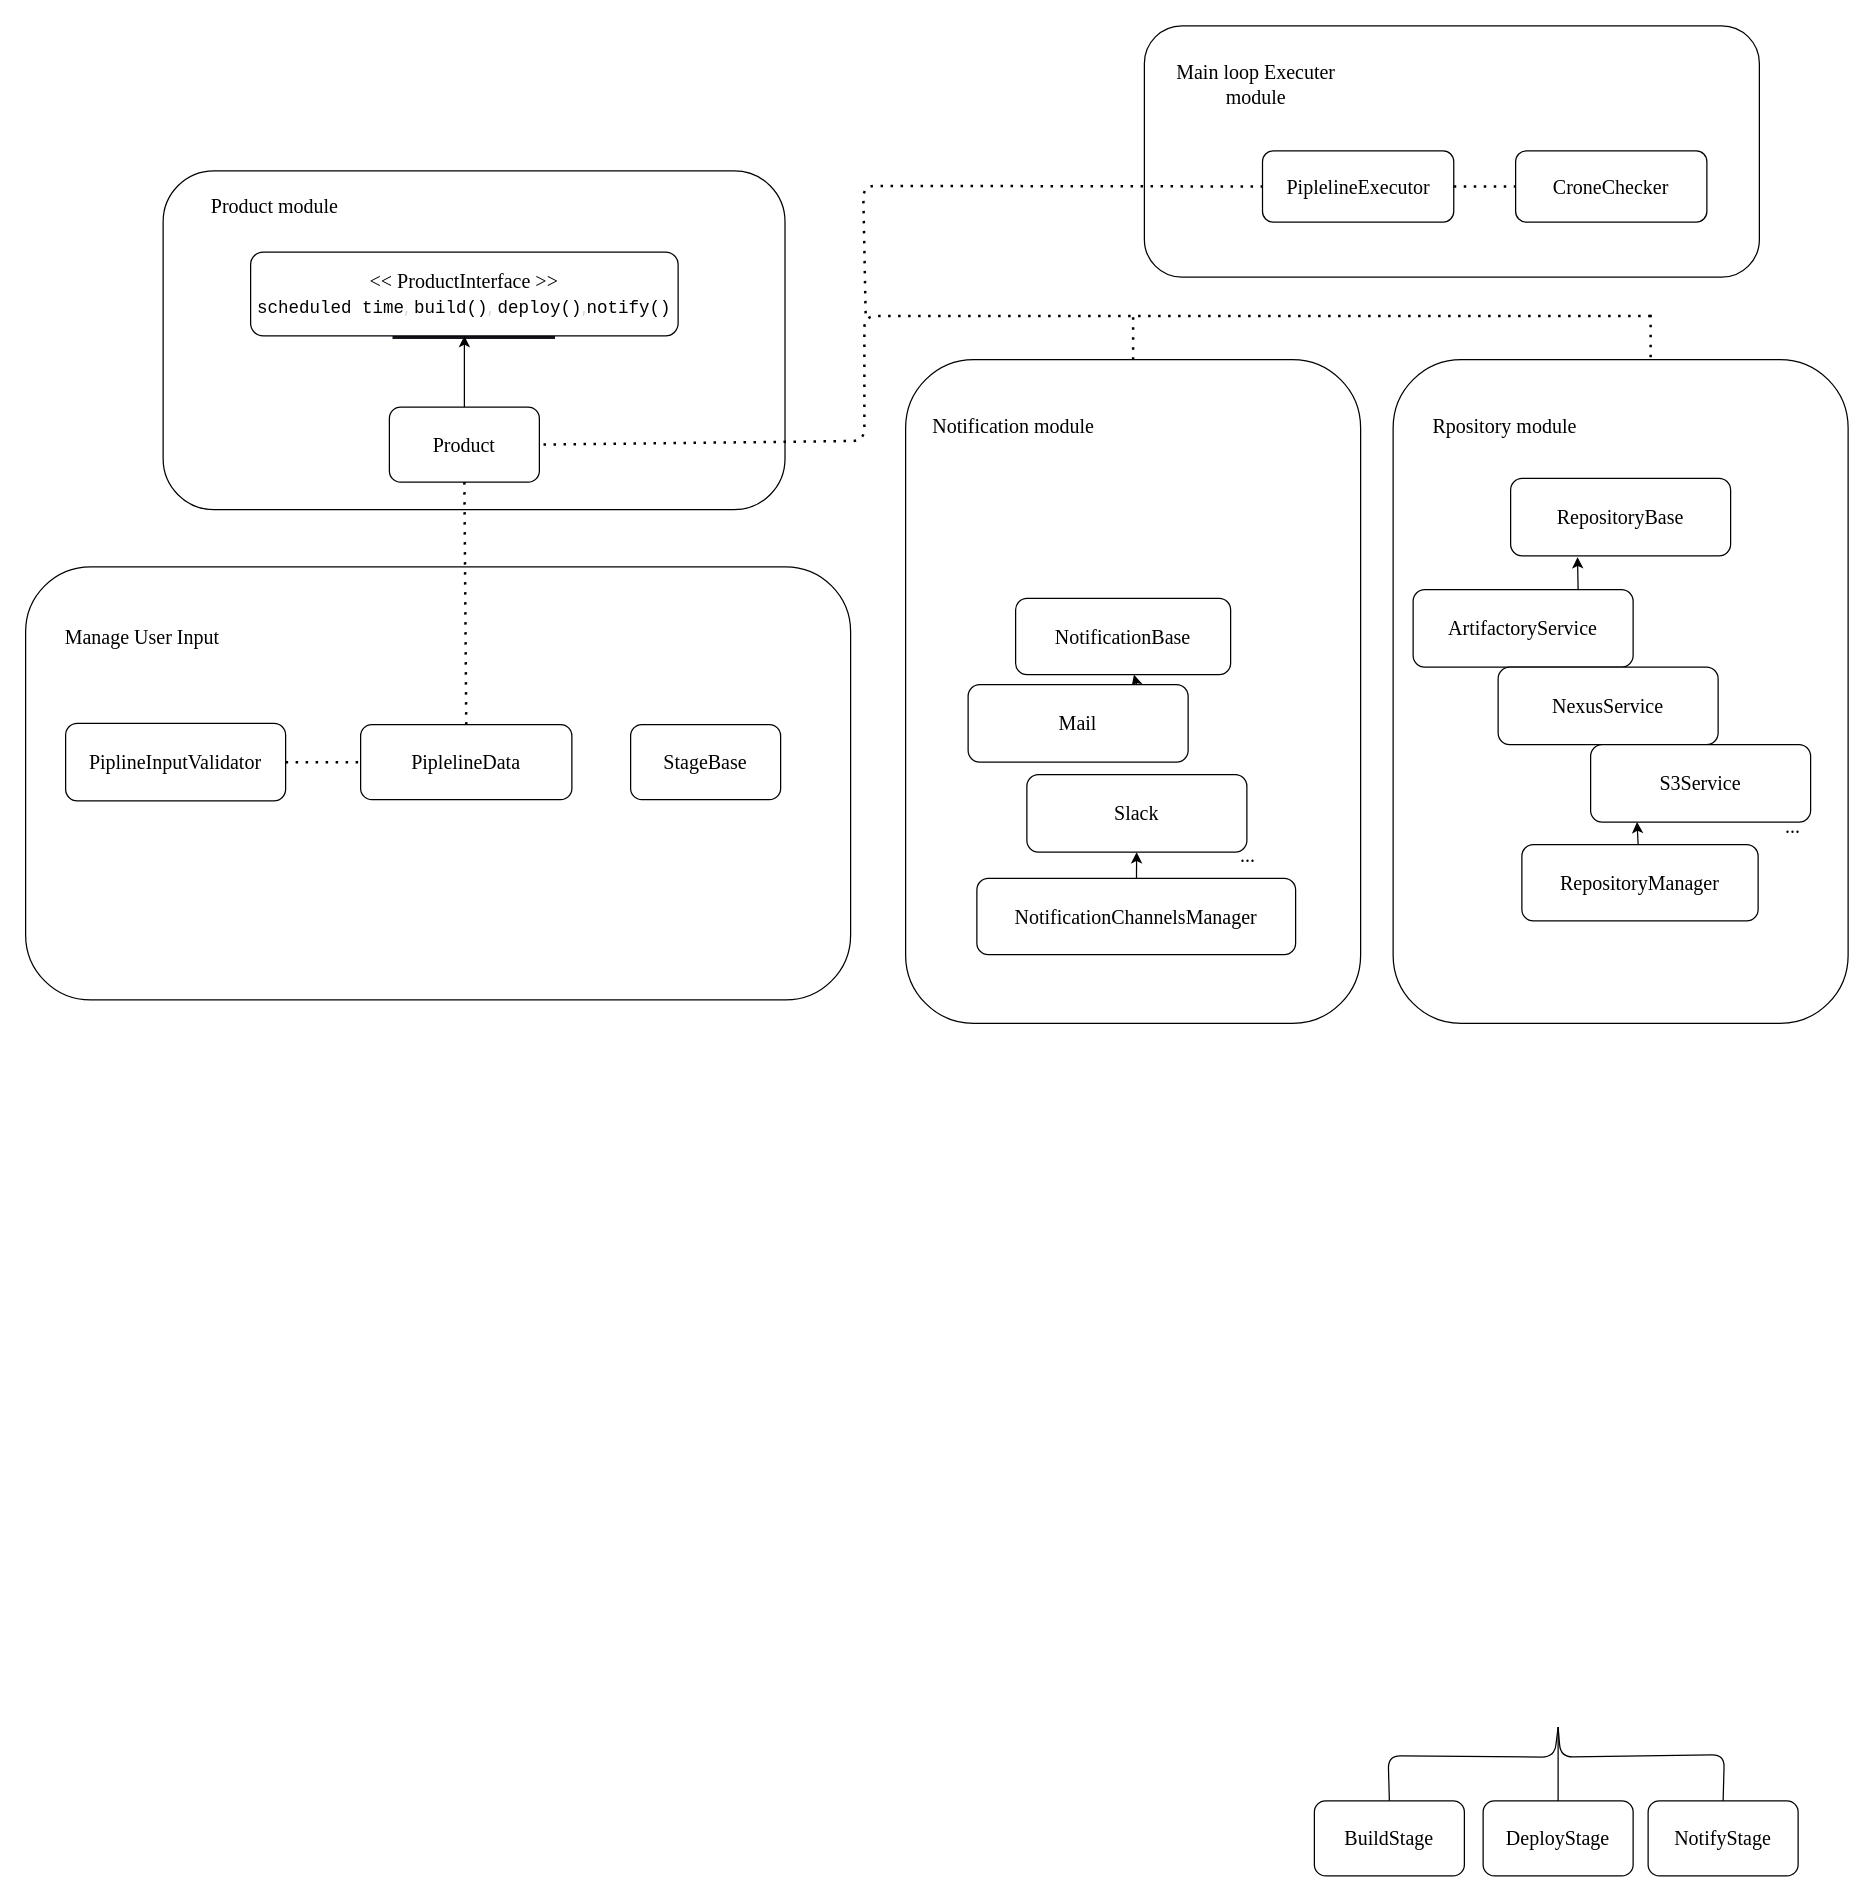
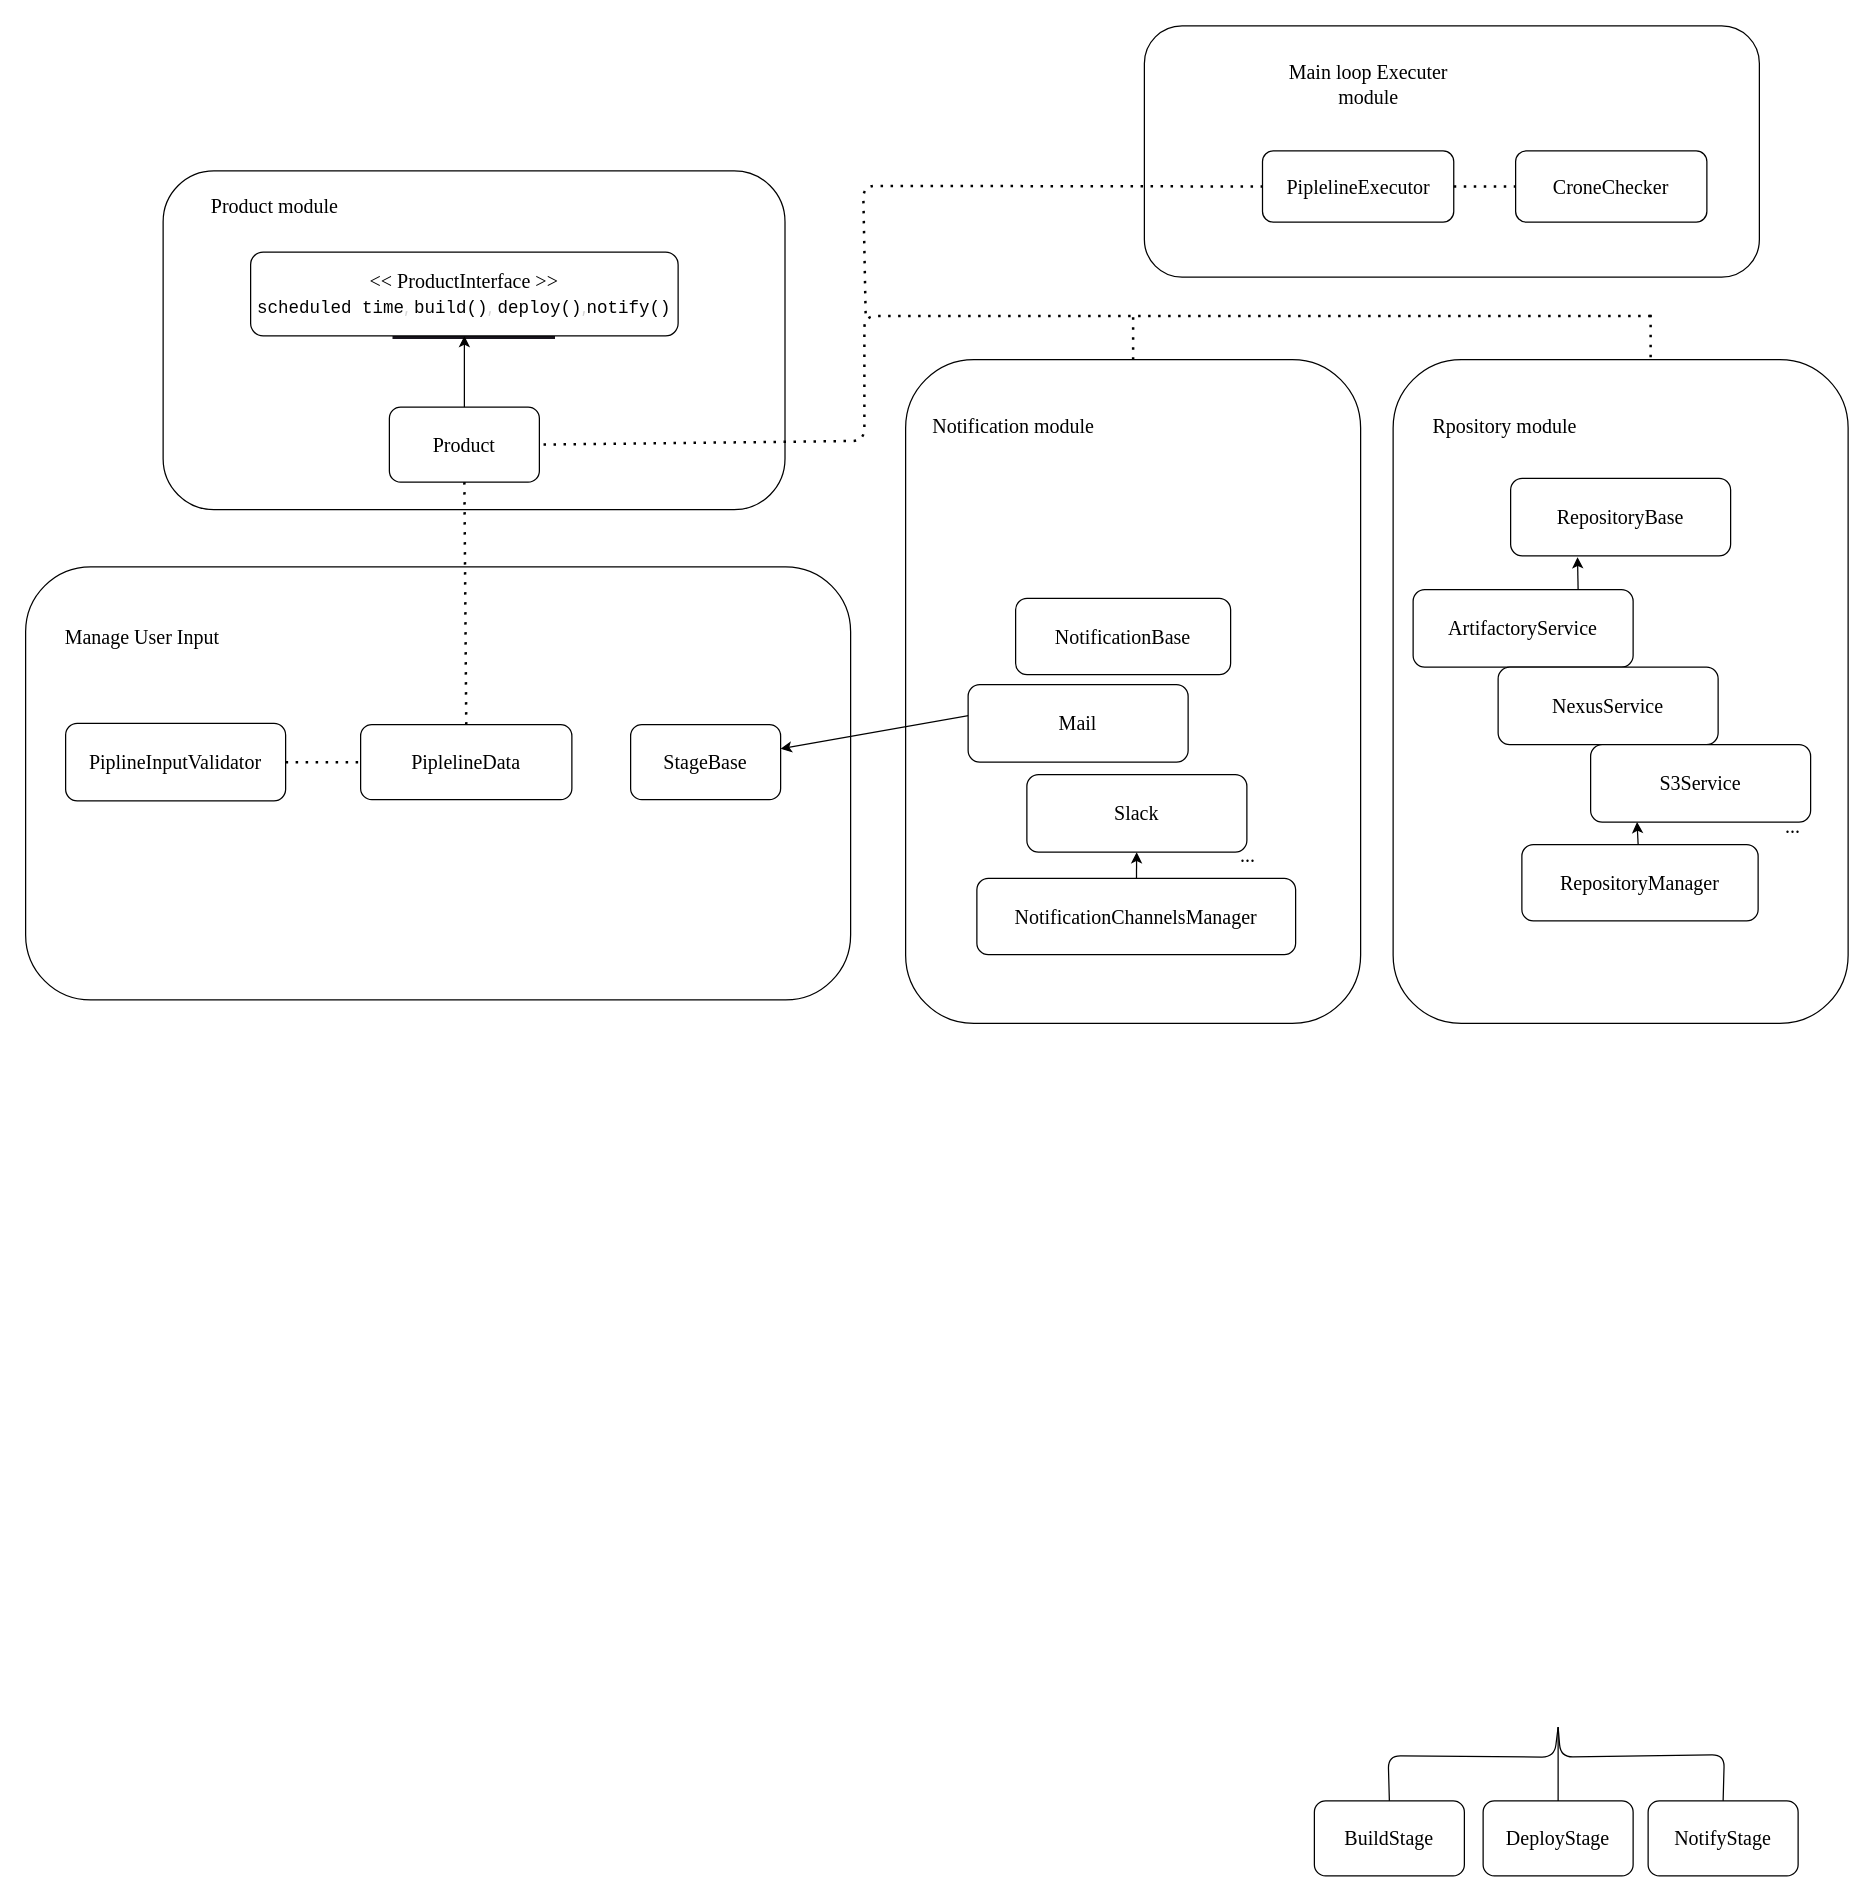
node "Main loop Executer module": moved (1256, 84) -> (1369, 84)
edge "Mail" -> "NotificationBase": now "Mail" -> "StageBase"
